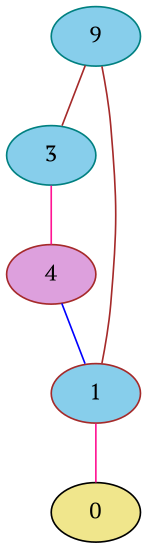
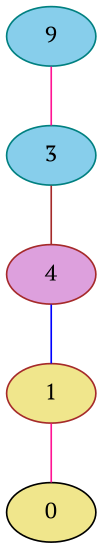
edge "9" -- "3": color brown -> deeppink
edge "3" -- "4": color deeppink -> brown
edge "9" -- "1": removed
node "1": fillcolor skyblue -> khaki
